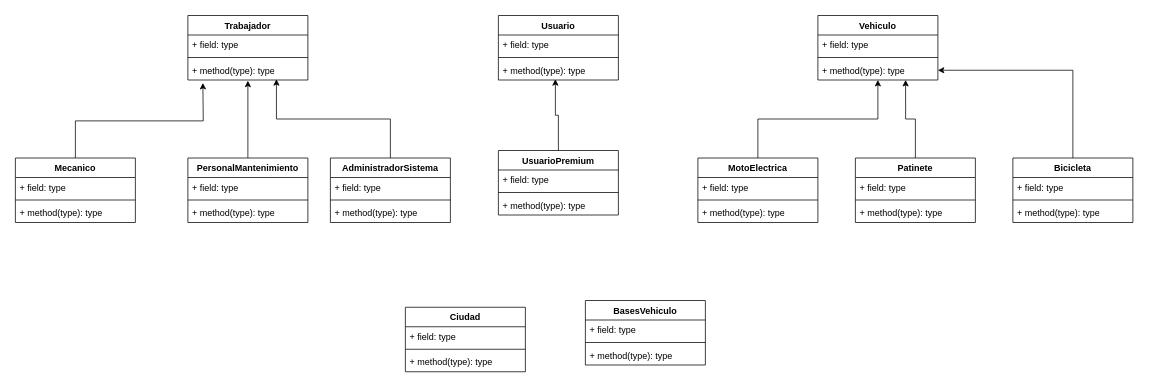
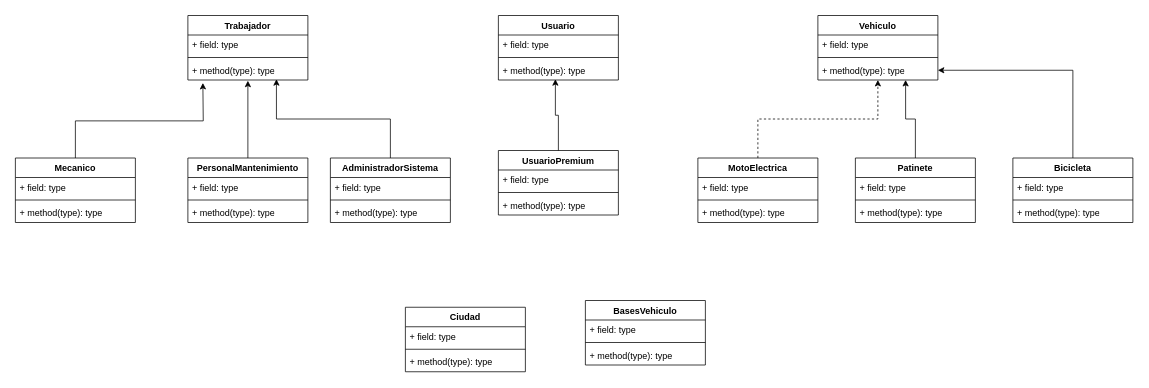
edge "MotoElectrica" -> "Vehiculo": style solid -> dashed
